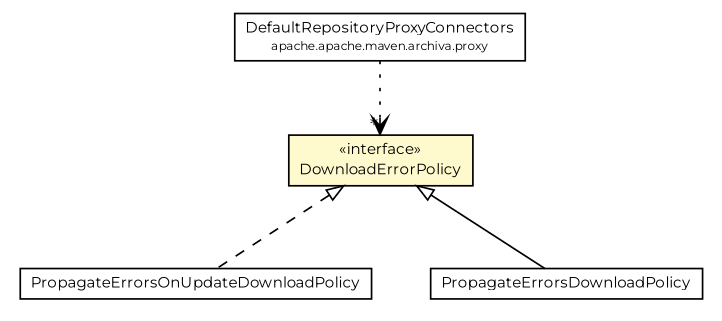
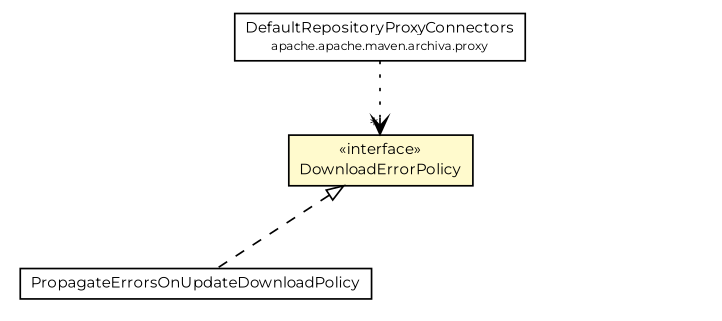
node "PropagateErrorsDownloadPolicy": removed
